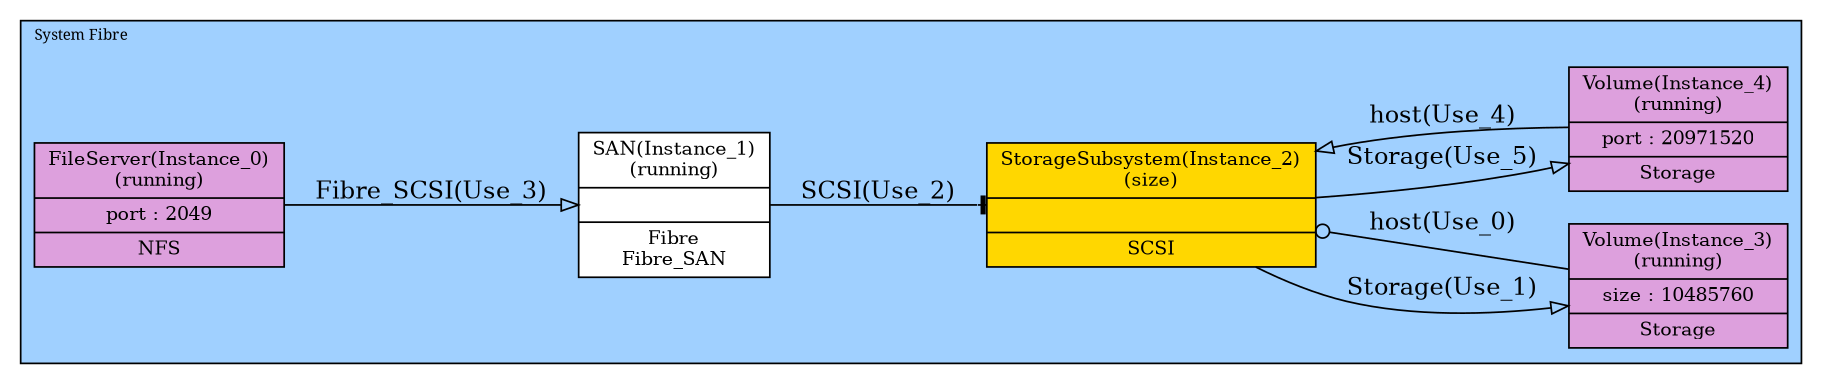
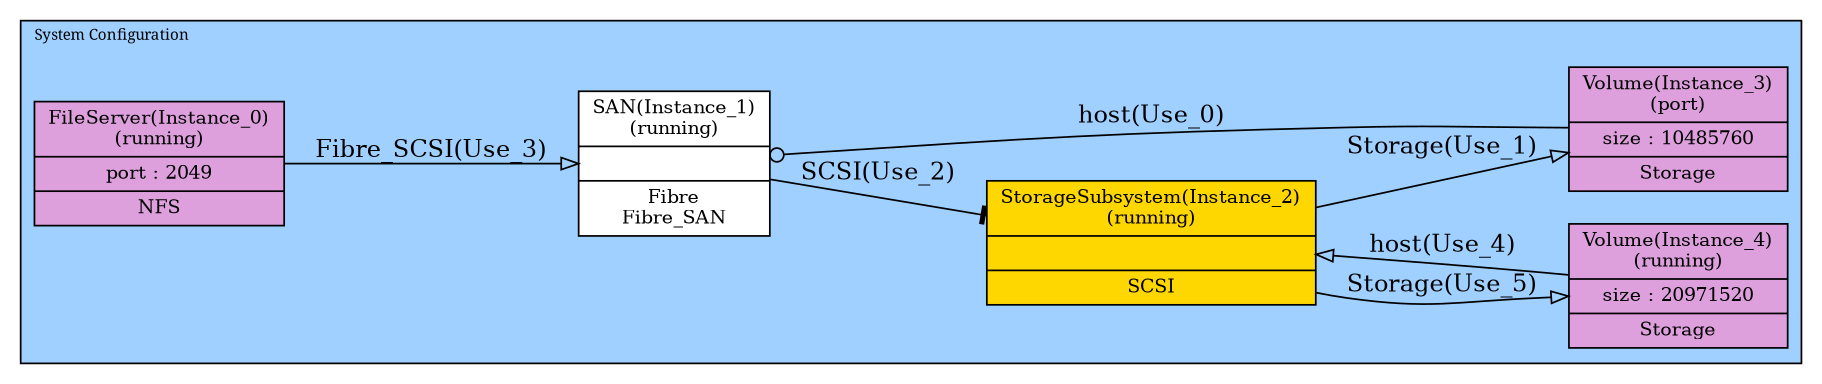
cluster "System Fibre": label "System Fibre" -> "System Configuration"
node "Volume(Instance_4)": text "port : 20971520" -> "size : 20971520"
node "StorageSubsystem(Instance_2)": text "(size)" -> "(running)"
edge "Volume(Instance_3)" -> "StorageSubsystem(Instance_2)": now "Volume(Instance_3)" -> "SAN(Instance_1)"
node "Volume(Instance_3)": text "(running)" -> "(port)"
